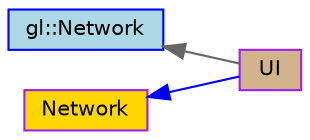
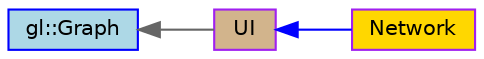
node "gl::Network": label "gl::Network" -> "gl::Graph"
edge "UI" -> "Network": reversed
